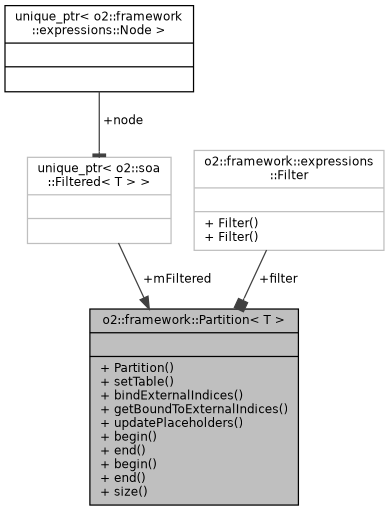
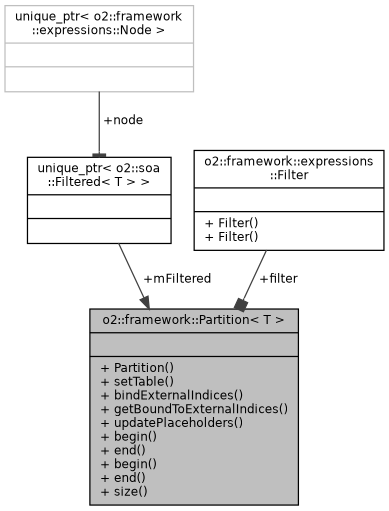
node "unique_ptr< o2::framework": color black -> grey75
node "unique_ptr< o2::soa": color grey75 -> black
node "o2::framework::expressions": color grey75 -> black
